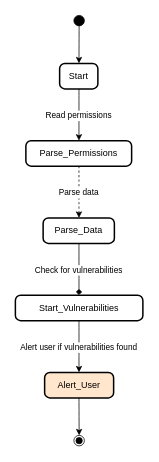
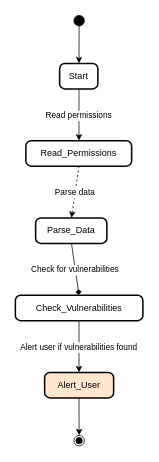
node "Parse_Permissions": label "Parse_Permissions" -> "Read_Permissions"
node "Parse_Data": moved (79, 231) -> (71, 231)
node "Start_Vulnerabilities": label "Start_Vulnerabilities" -> "Check_Vulnerabilities"
